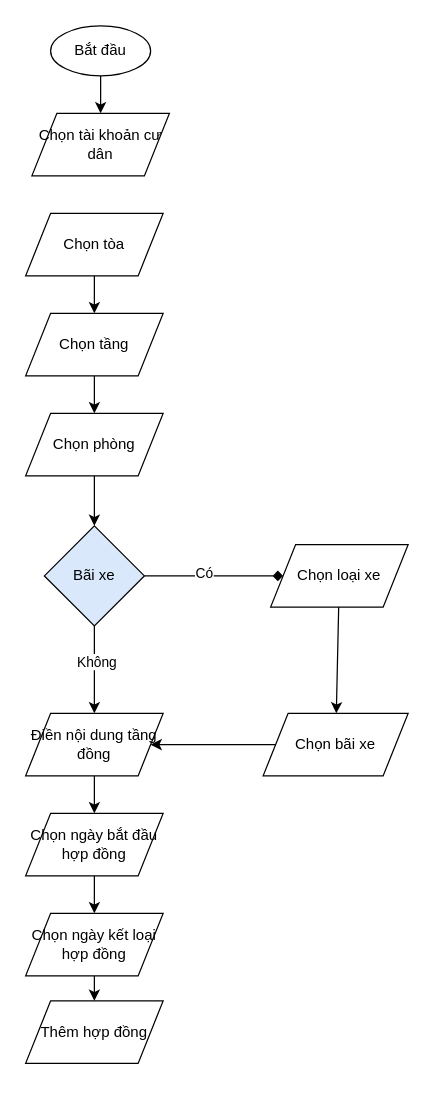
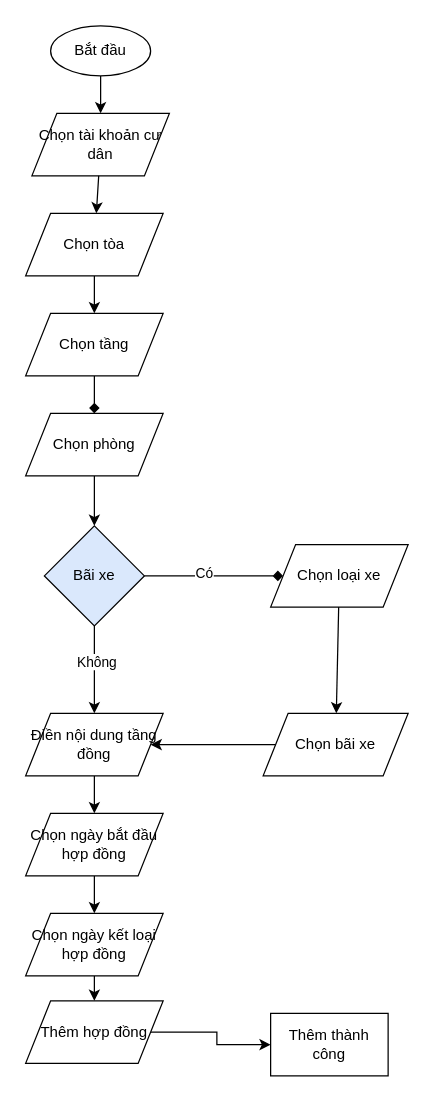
edge "Chọn tài khoản cư dân" -> "Chọn tòa": added
edge "Chọn tầng" -> "Chọn phòng": arrowhead classic -> diamond
edge "Thêm hợp đồng" -> "Thêm thành công": added
node "Thêm thành công": added
